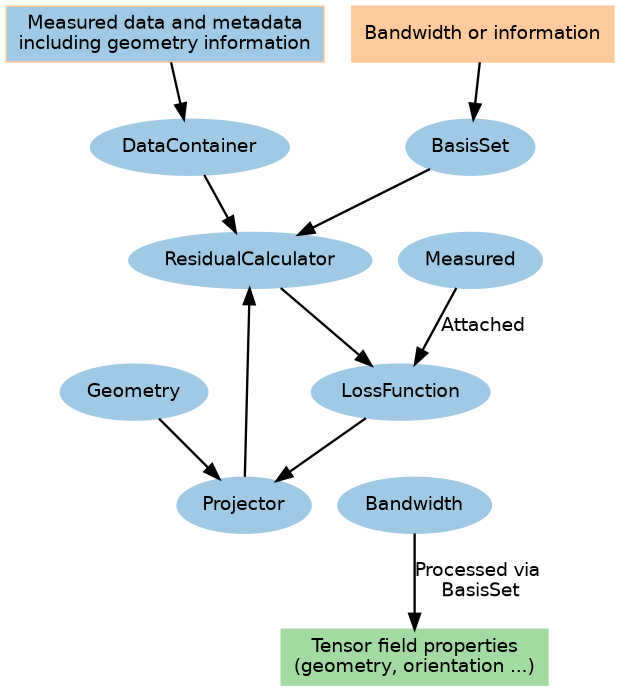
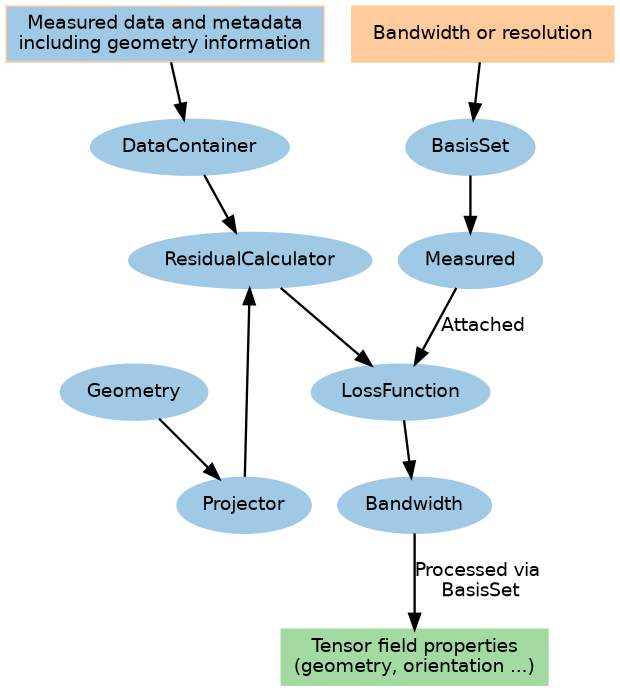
node "Bandwidth or information": label "Bandwidth or information" -> "Bandwidth or resolution"
edge "BasisSet" -> "ResidualCalculator": now "BasisSet" -> "Measured"
edge "LossFunction" -> "Projector": now "LossFunction" -> "Bandwidth"
